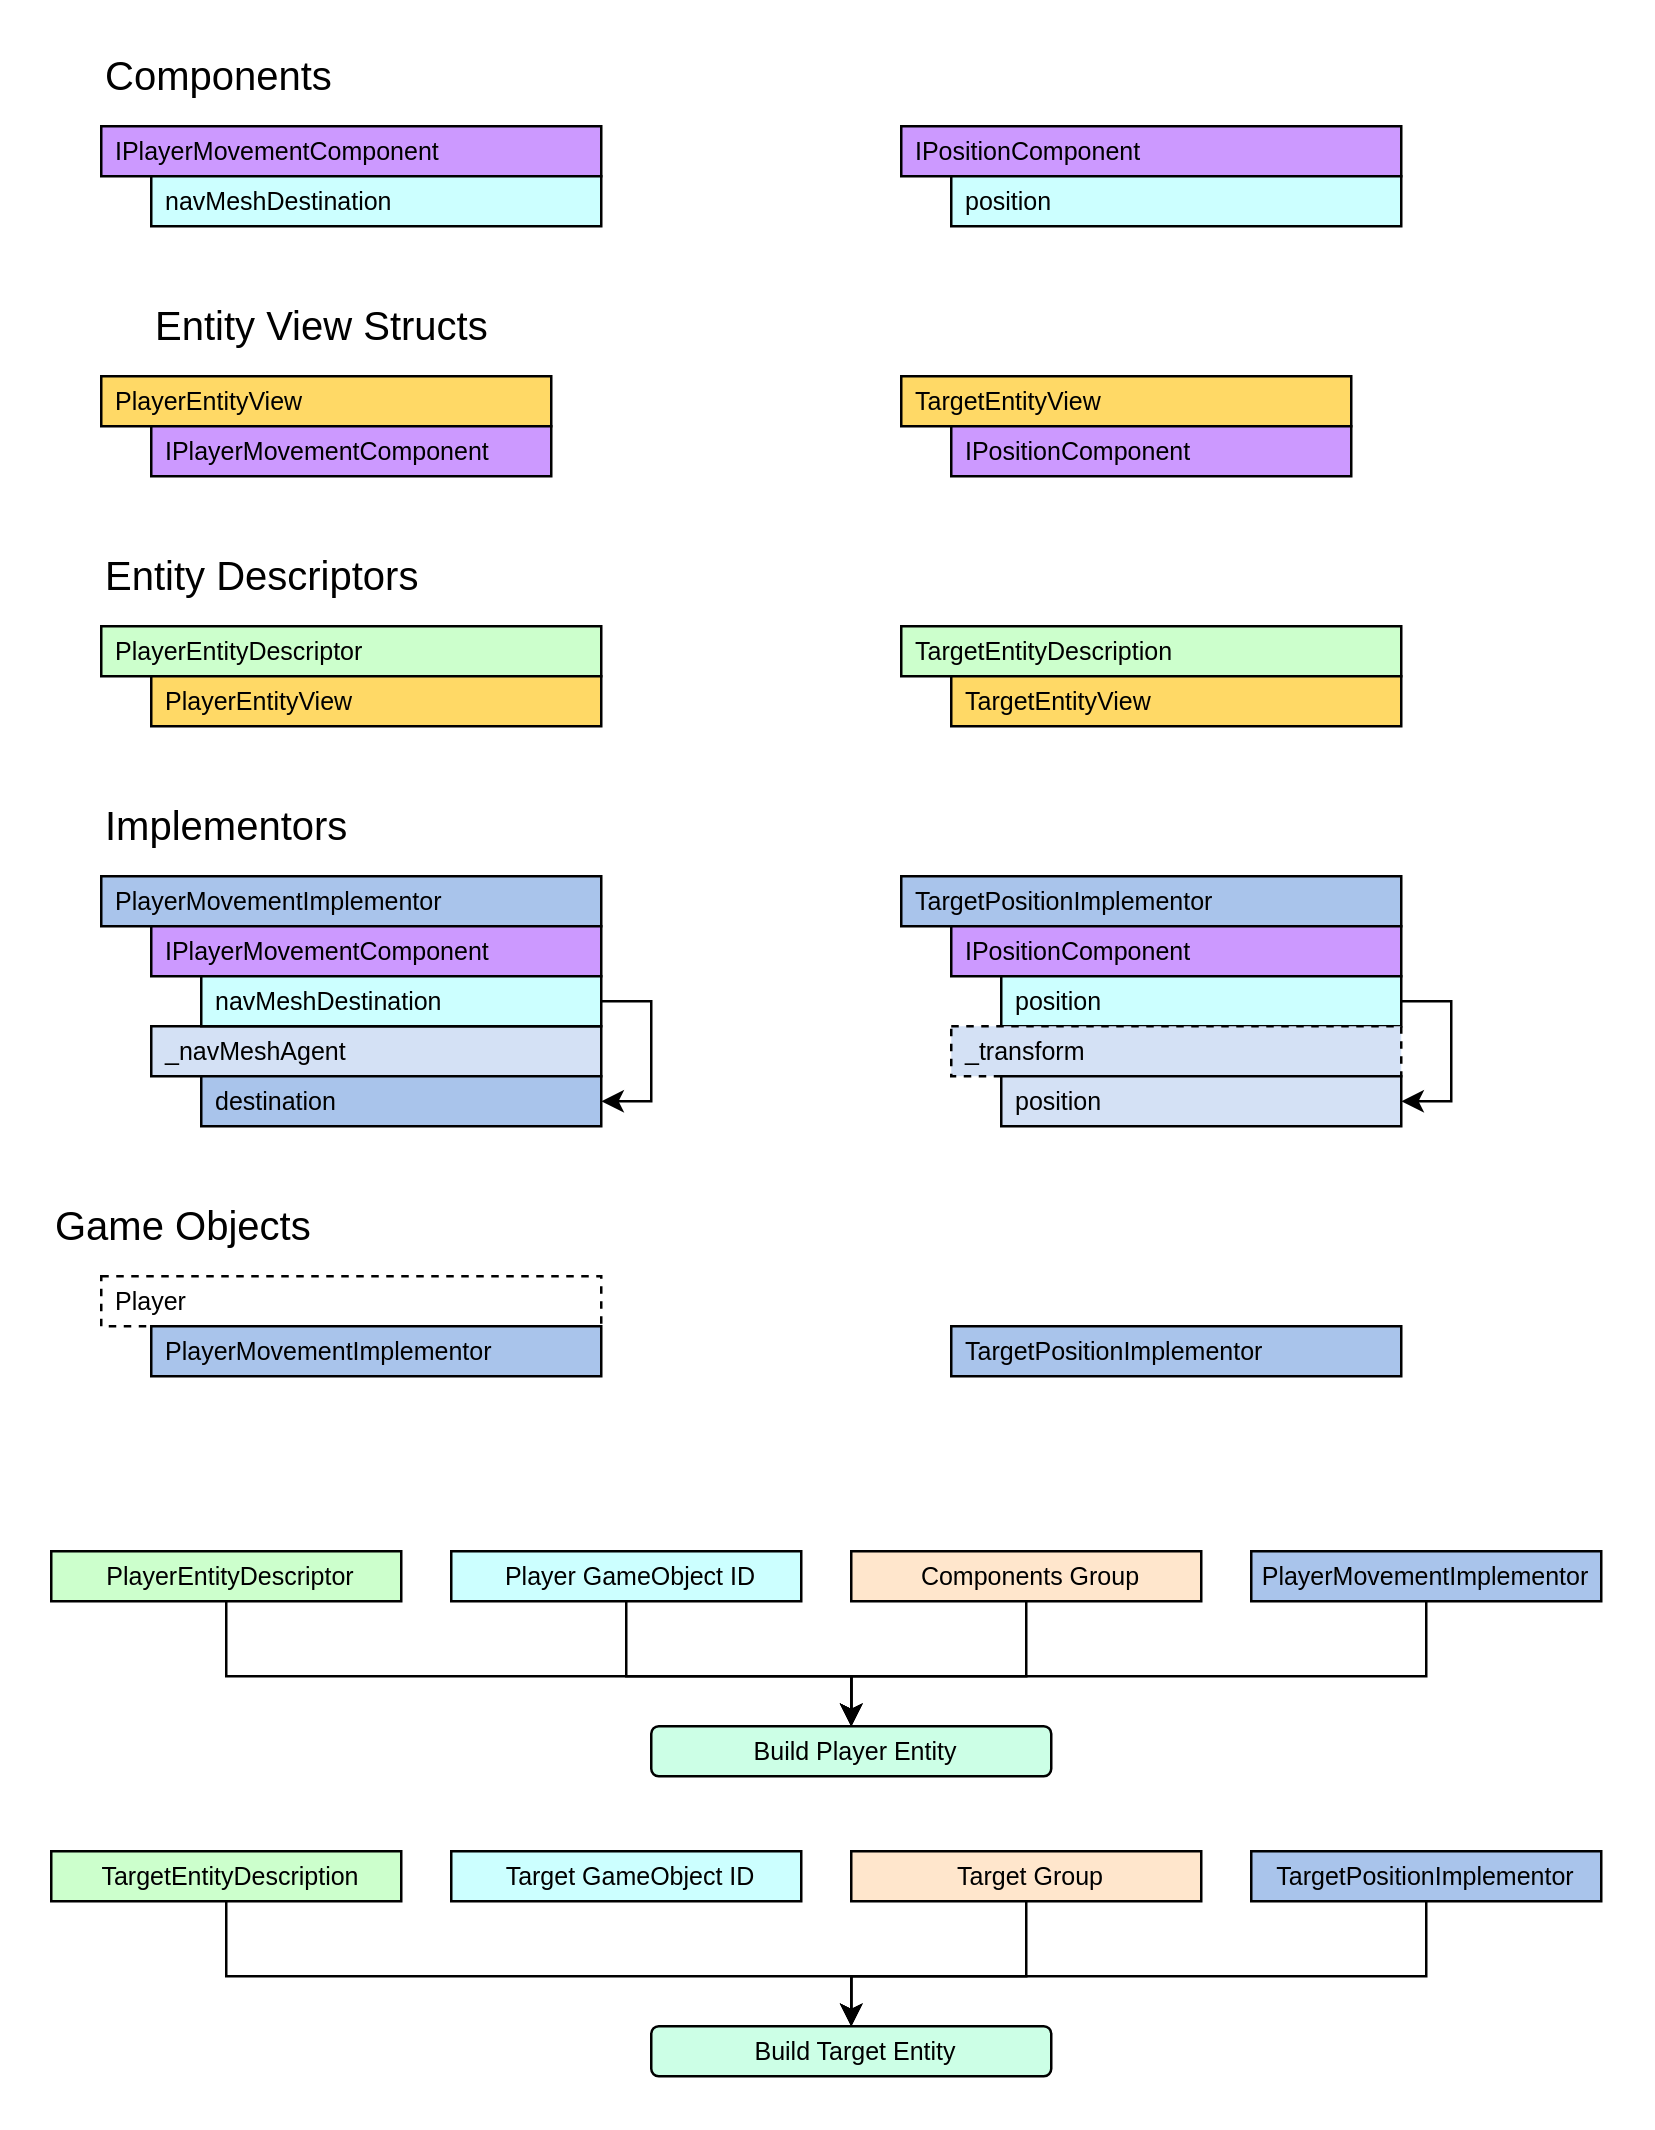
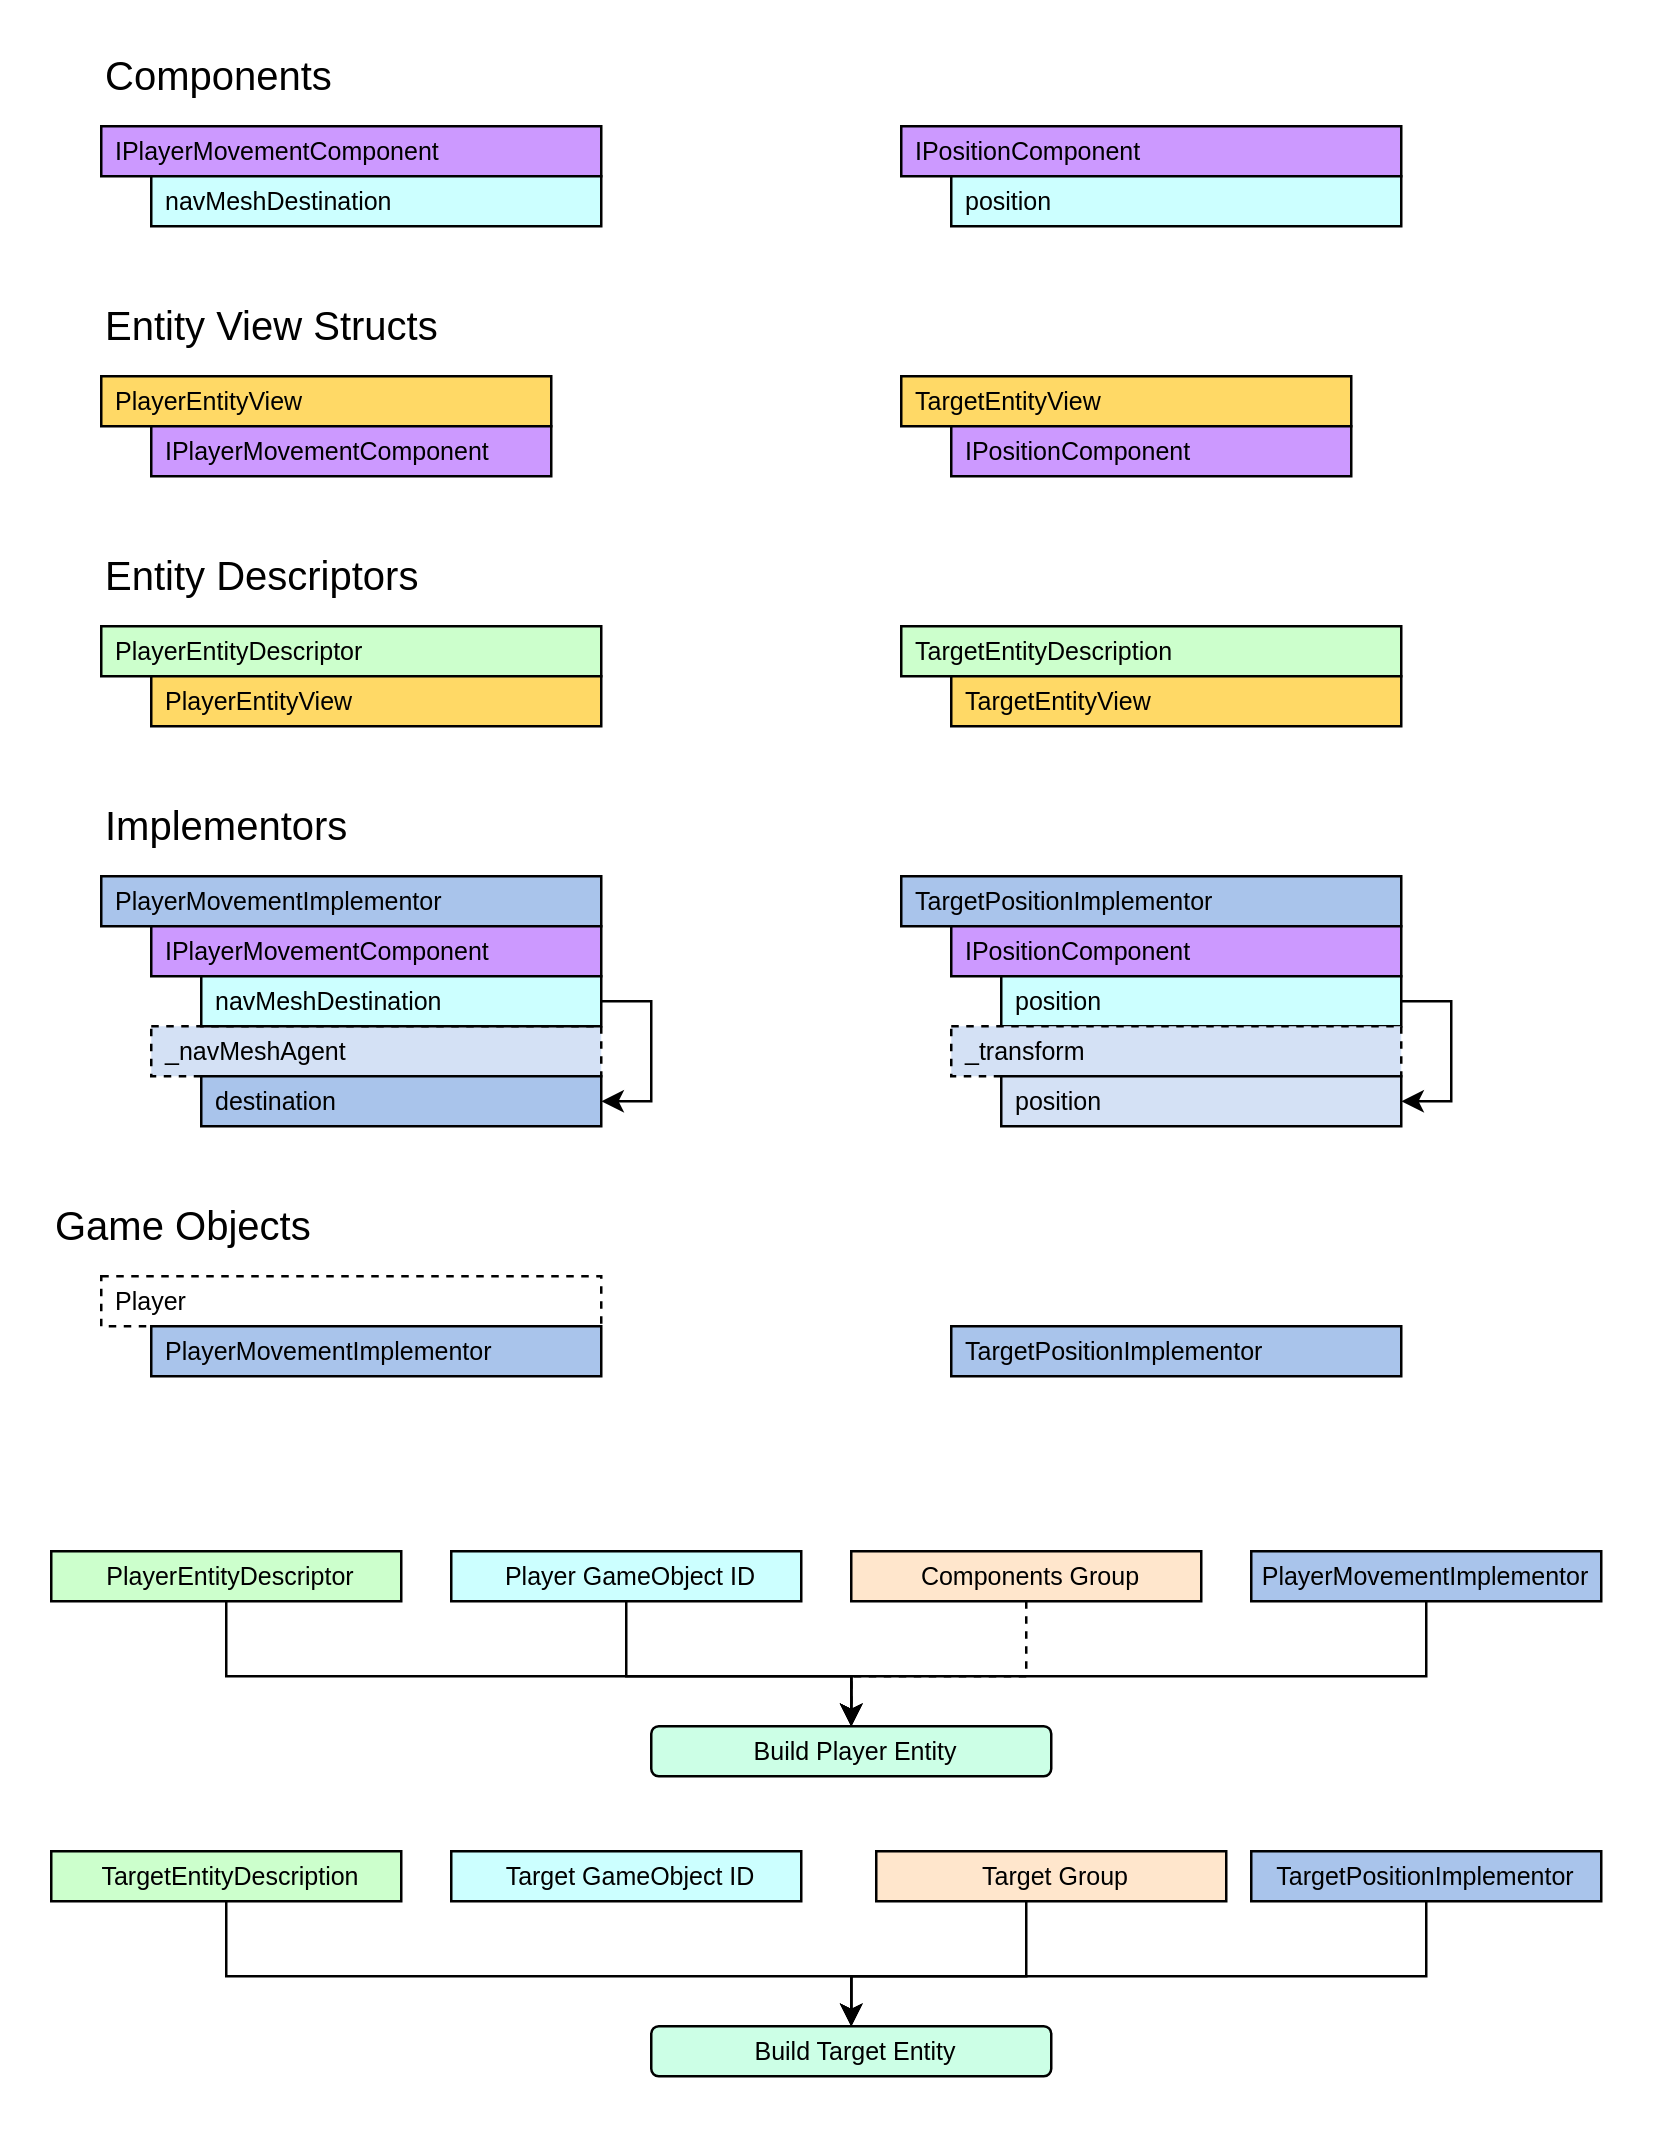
node "Entity View Structs": moved (339, 326) -> (289, 326)
node "_navMeshAgent": style solid -> dashed
edge "Components Group" -> "Build Player Entity": style solid -> dashed
node "Target Group": moved (1026, 1876) -> (1051, 1876)
